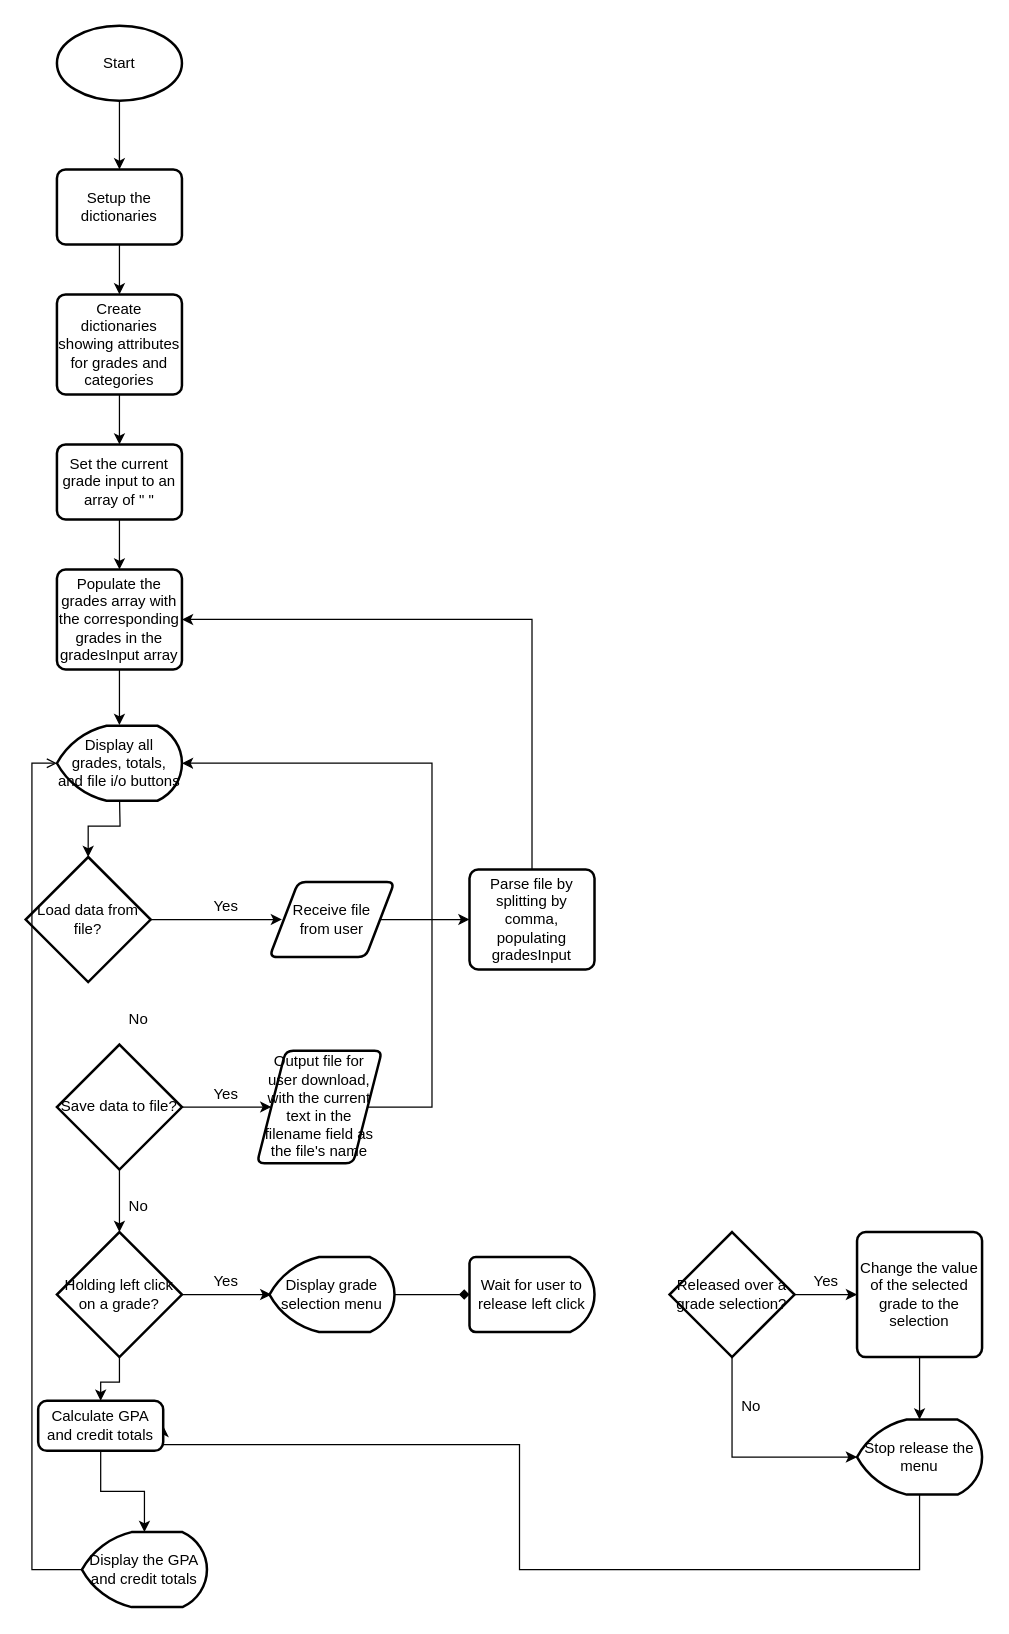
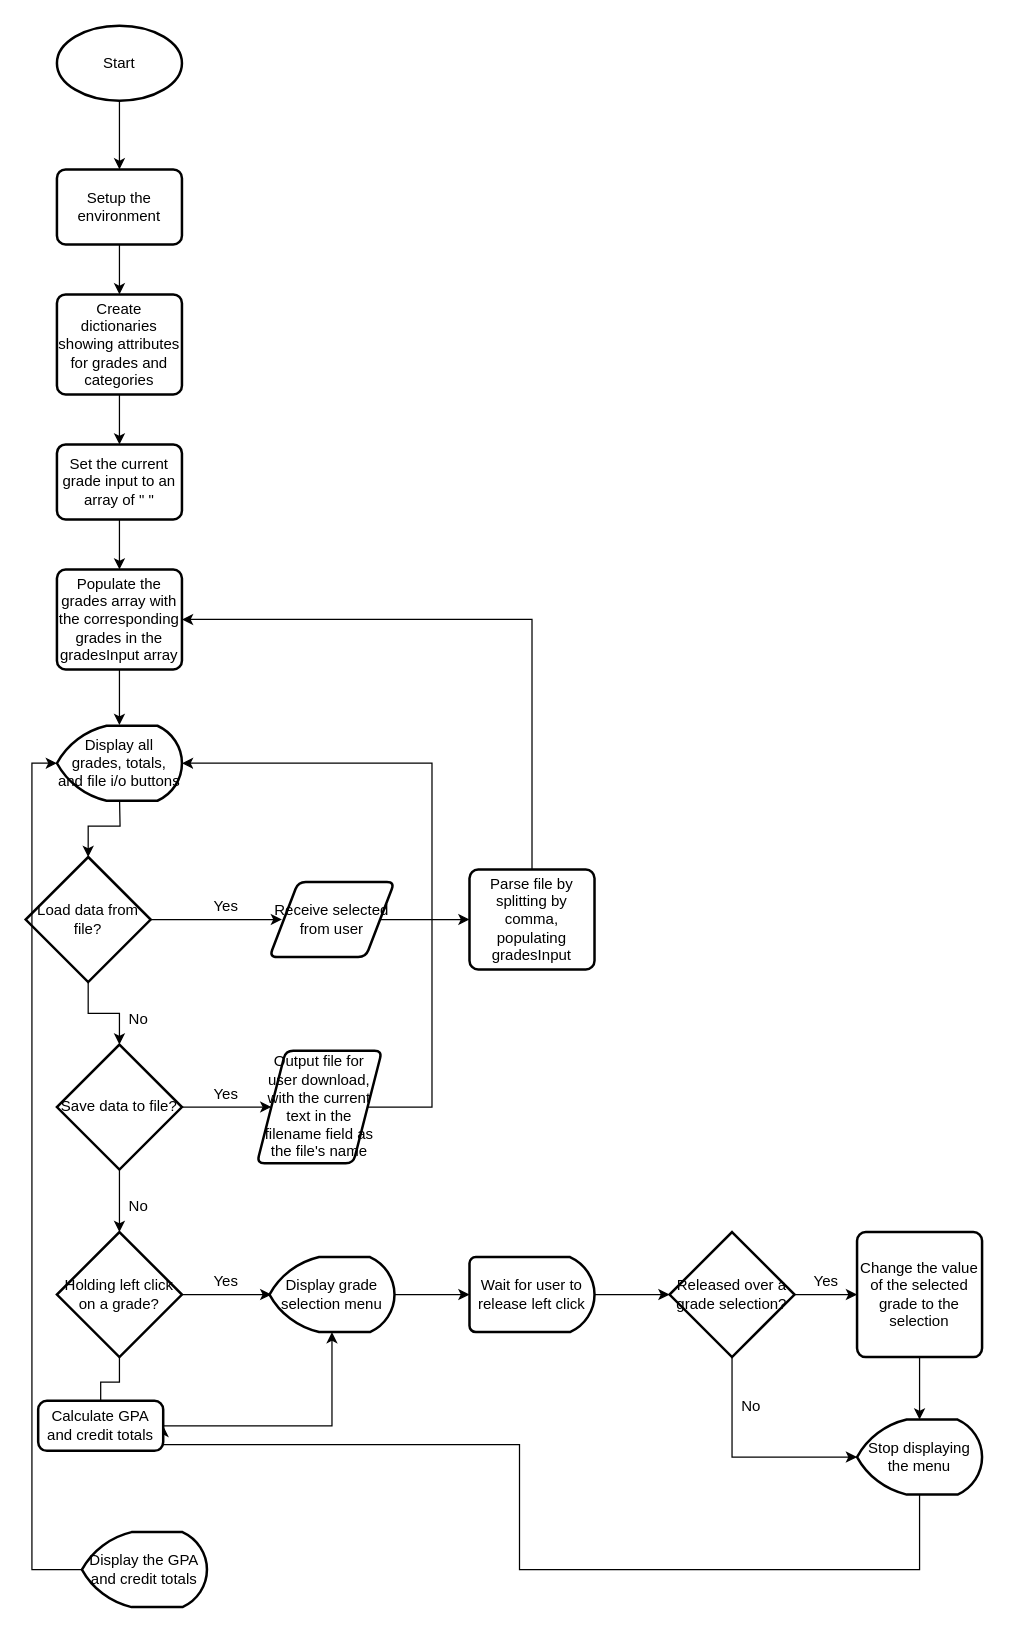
node "Setup the dictionaries": label "Setup the dictionaries" -> "Setup the environment"
edge "Display the GPA and credit totals" -> "Display all grades, totals, and file i/o buttons": arrowhead open -> classic
node "Receive file from user": label "Receive file from user" -> "Receive selected from user"
edge "Load data from file?" -> "Save data to file?": added
edge "Display grade selection menu" -> "Wait for user to release left click": arrowhead diamond -> classic
edge "Wait for user to release left click" -> "Released over a grade selection?": added
edge "Holding left click on a grade?" -> "Calculate GPA and credit totals": arrowhead classic -> none
node "Stop release the menu": label "Stop release the menu" -> "Stop displaying the menu"
edge "Calculate GPA and credit totals" -> "Display the GPA and credit totals": now "Calculate GPA and credit totals" -> "Display grade selection menu"
